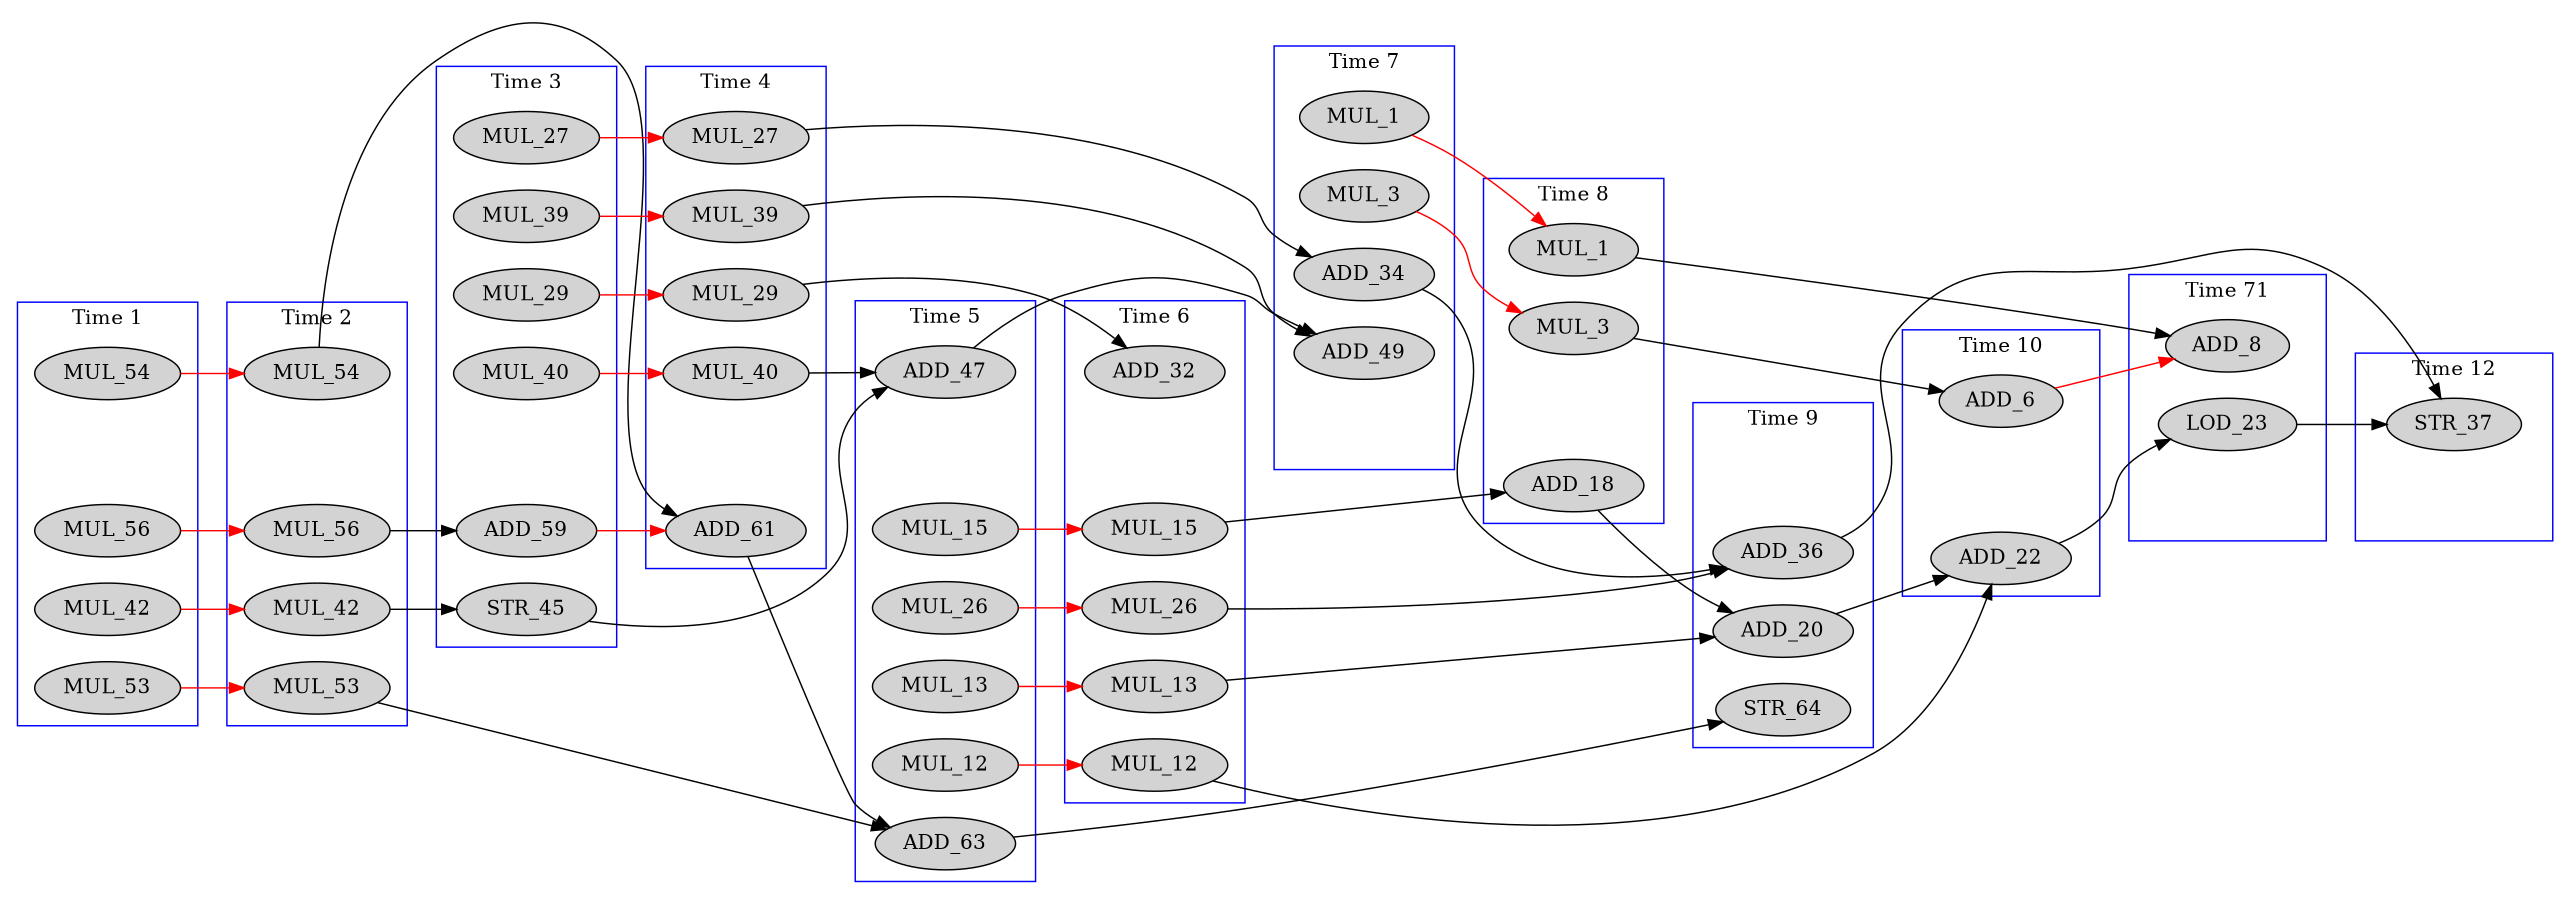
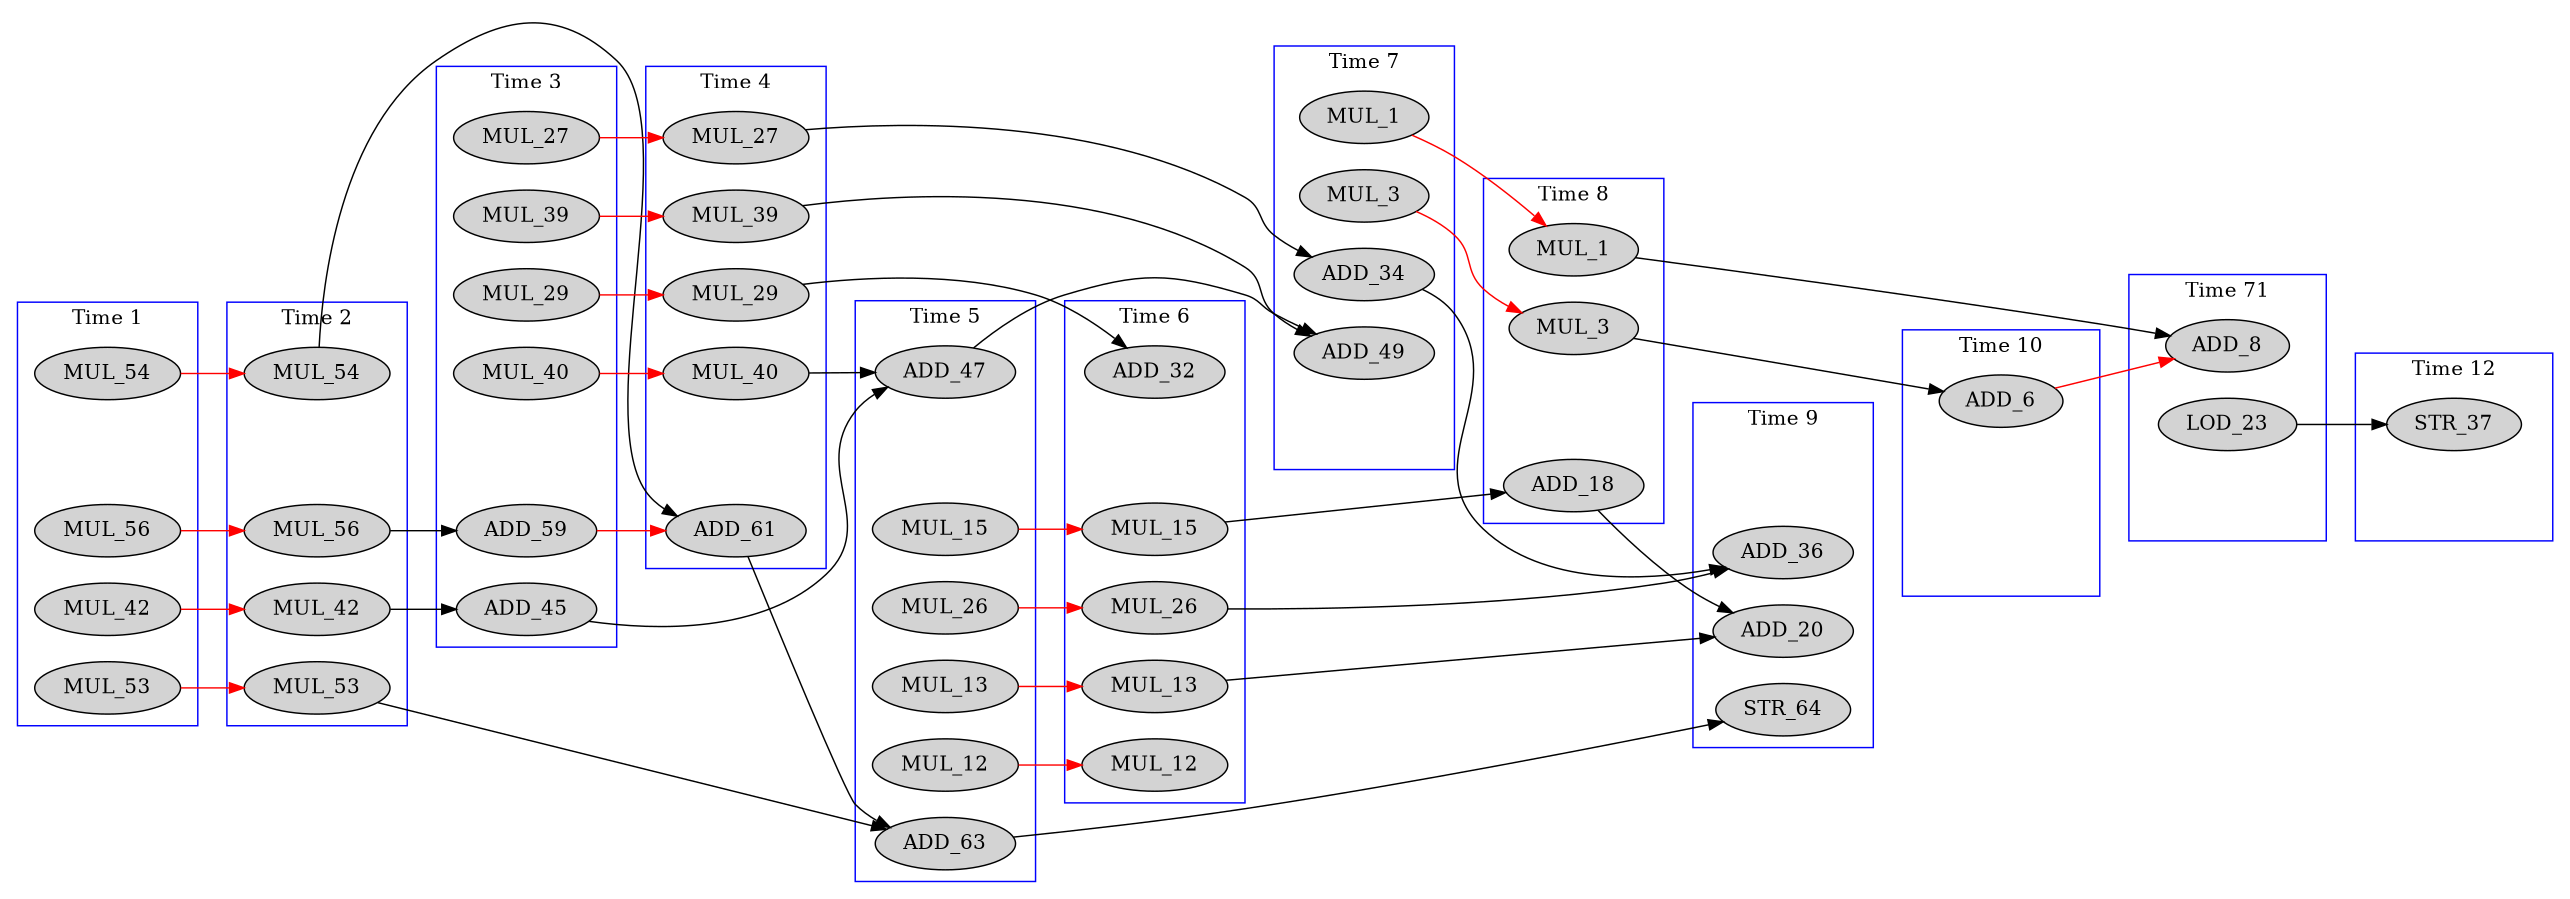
edge "ADD_36" -> "STR_37": removed
node "ADD_22": removed
node "STR_45": label "STR_45" -> "ADD_45"
